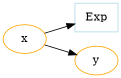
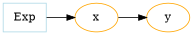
edge "x" -> "Exp": reversed
